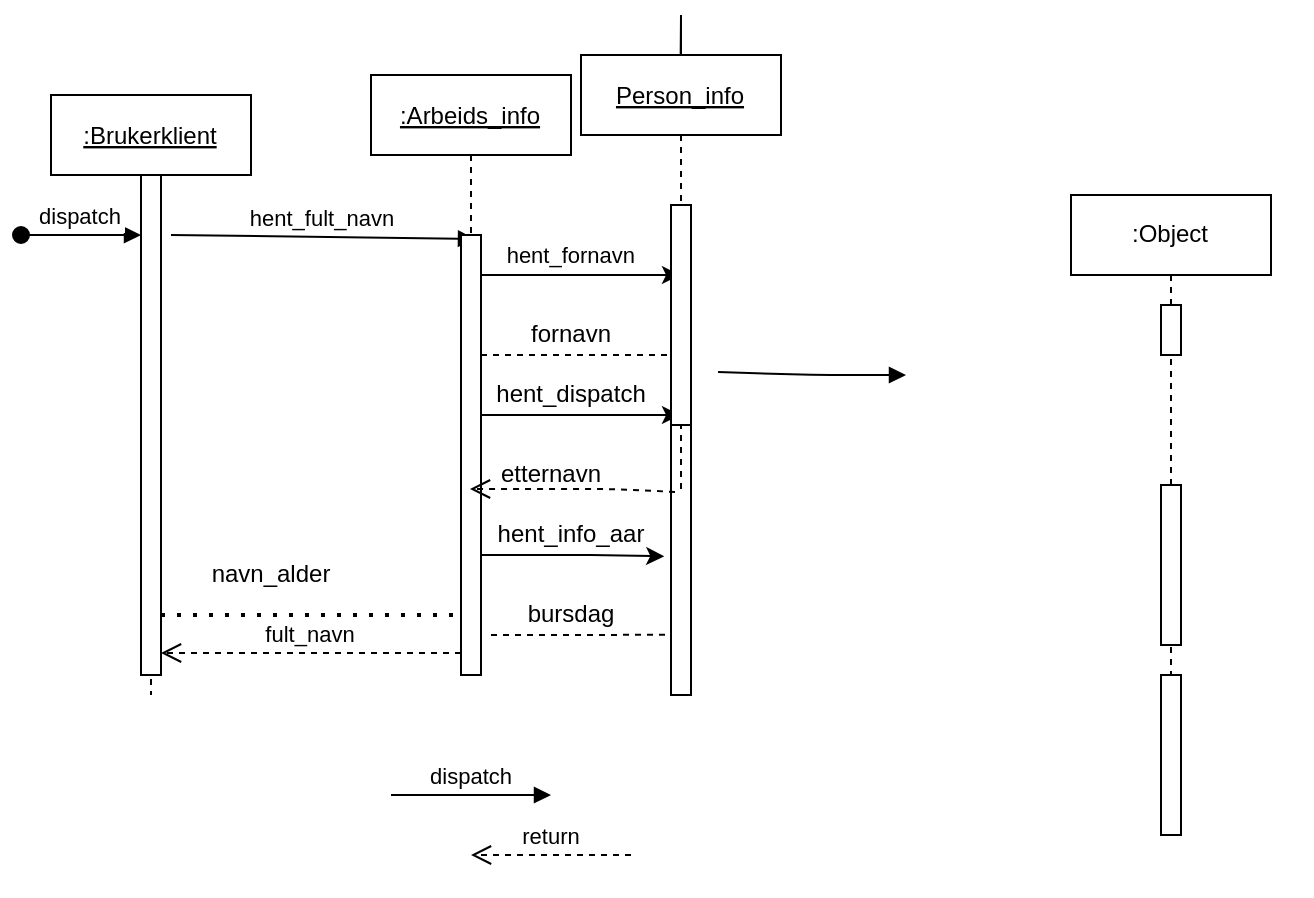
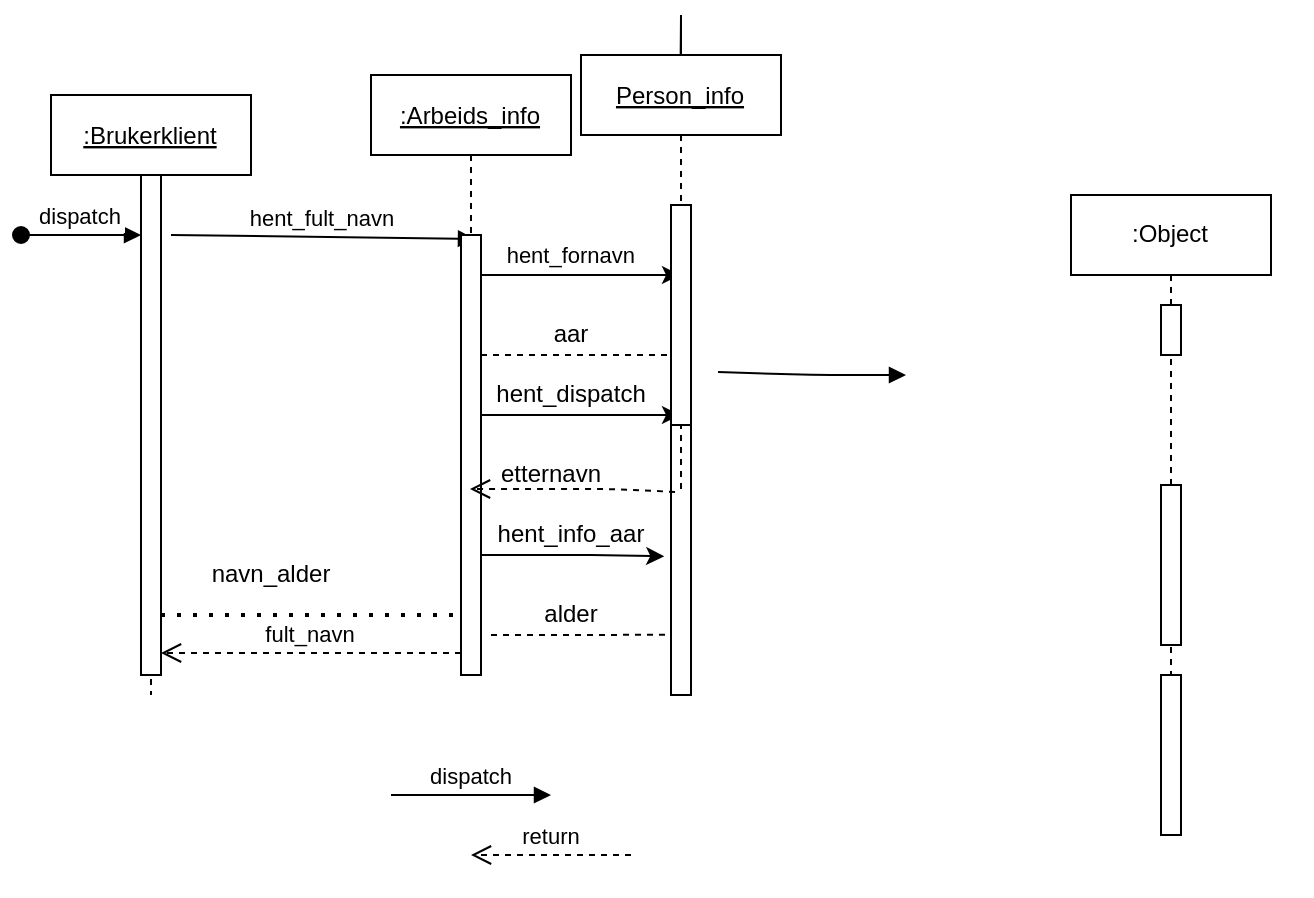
node "fornavn": label "fornavn" -> "aar"
node "bursdag": label "bursdag" -> "alder"
